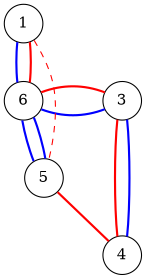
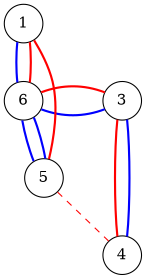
edge "1" -- "5": style dashed -> bold
edge "5" -- "4": style bold -> dashed
